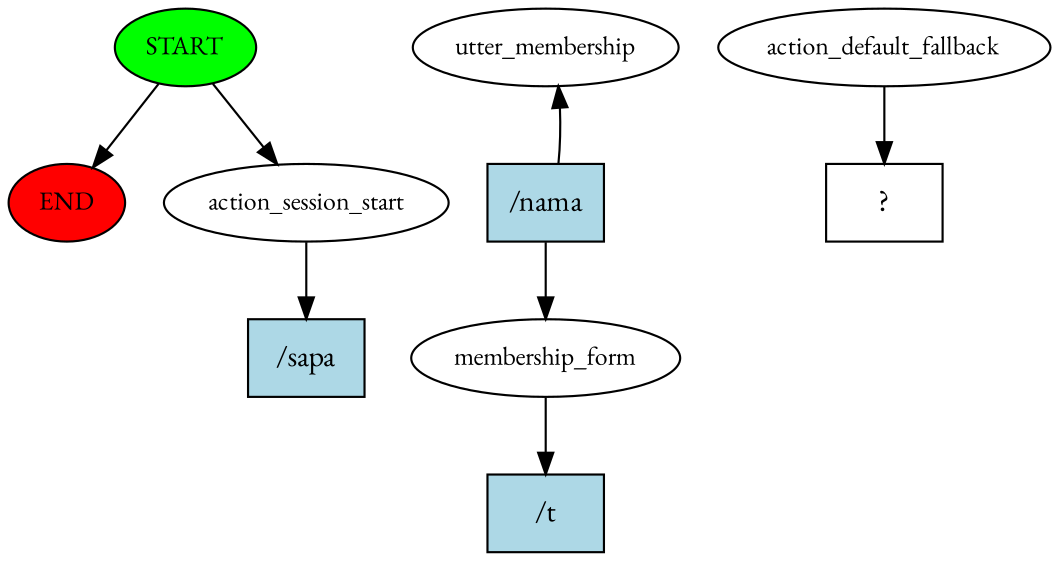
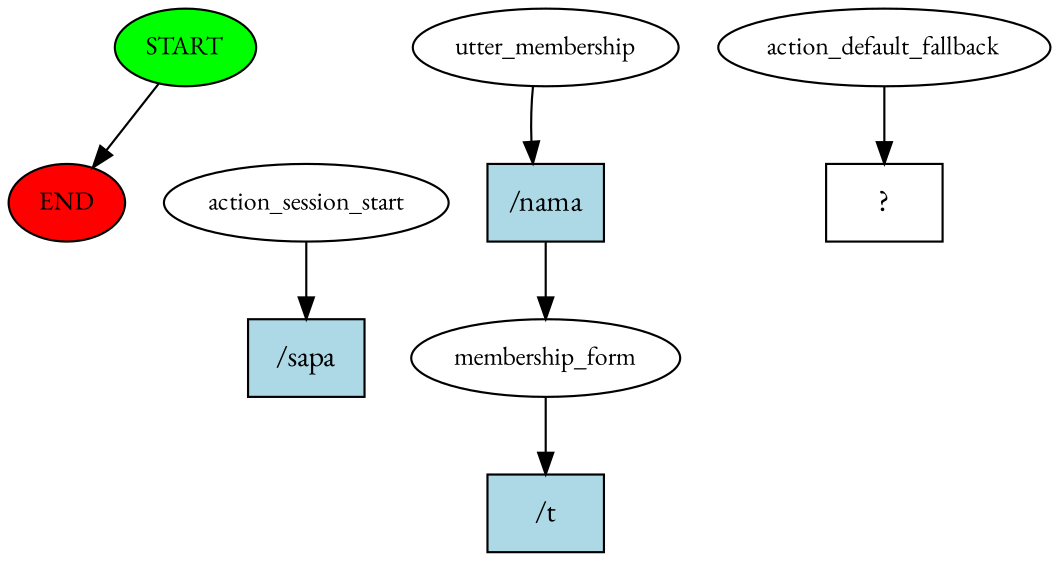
edge "START" -> "action_session_start": removed
edge "/nama" -> "utter_membership": reversed
